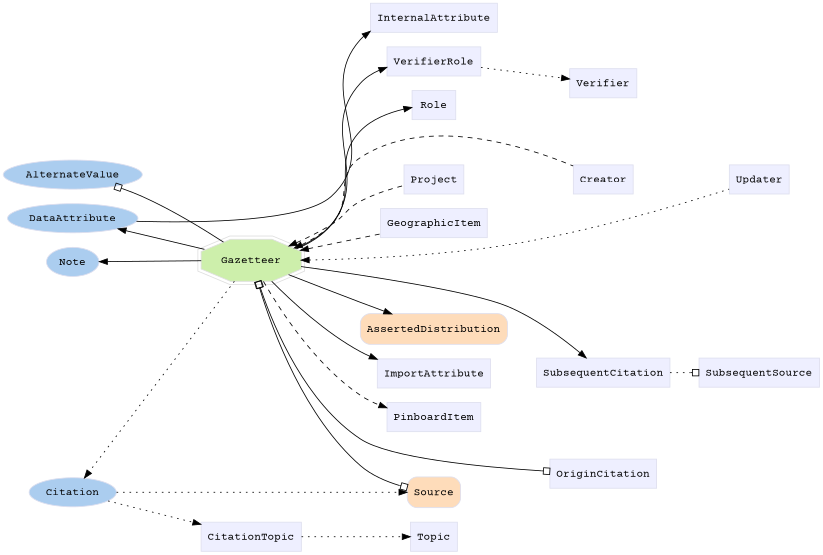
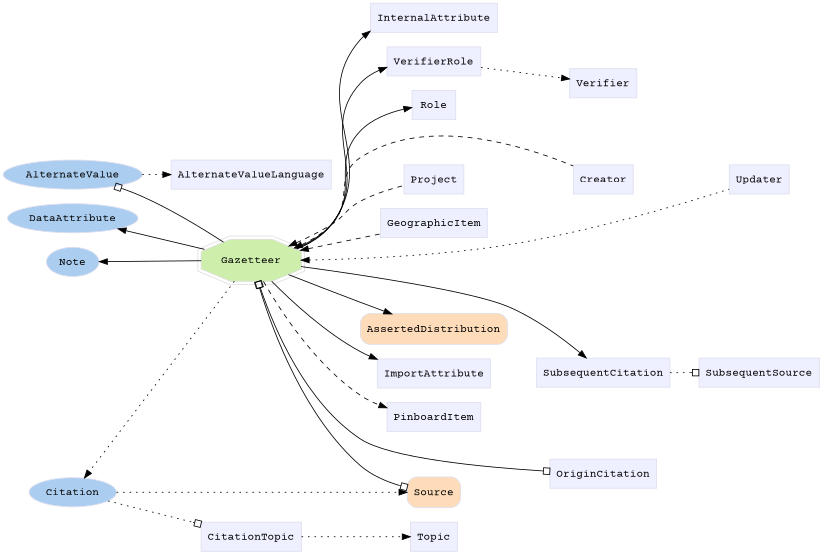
node "AlternateValueLanguage": added
edge "DataAttribute" -> "InternalAttribute": now "Gazetteer" -> "InternalAttribute"
edge "Citation" -> "CitationTopic": arrowhead normal -> obox
